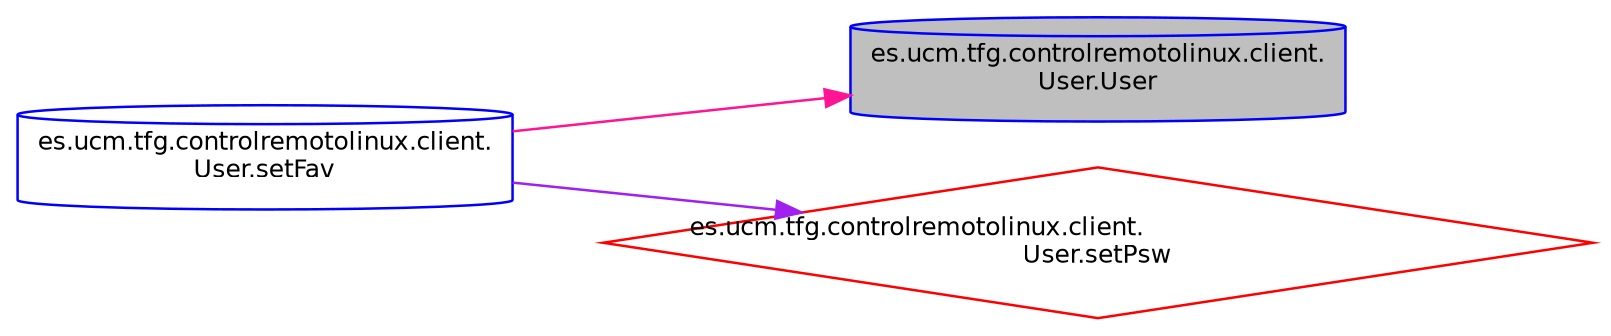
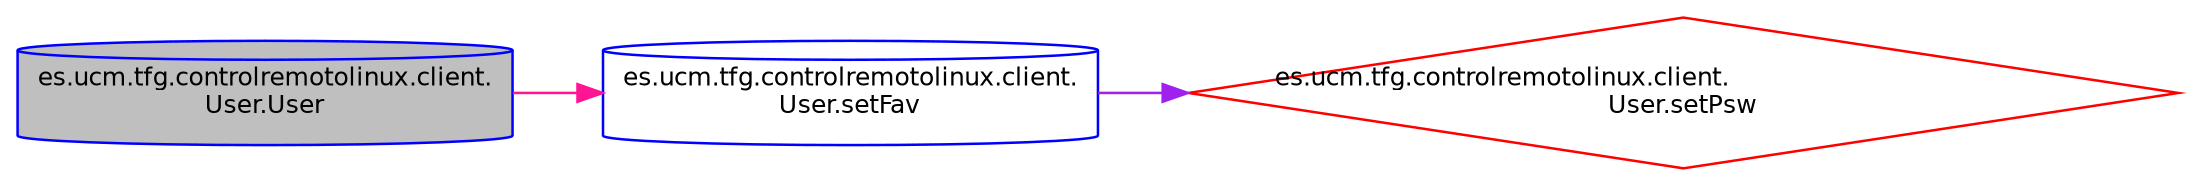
edge "es.ucm.tfg.controlremotolinux.client. User.setFav" -> "es.ucm.tfg.controlremotolinux.client. User.User": reversed
